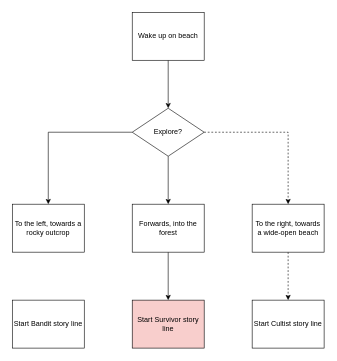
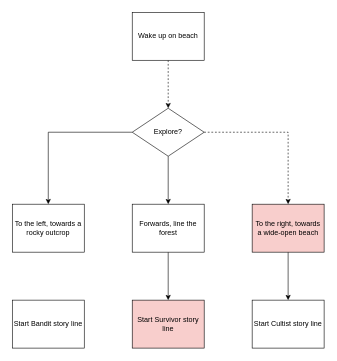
edge "Wake up on beach" -> "Explore?": style solid -> dashed
node "Forwards, into the forest": label "Forwards, into the forest" -> "Forwards, line the forest"
node "To the right, towards a wide-open beach": fillcolor #ffffff -> #f8cecc
edge "To the right, towards a wide-open beach" -> "Start Cultist story line": style dashed -> solid
